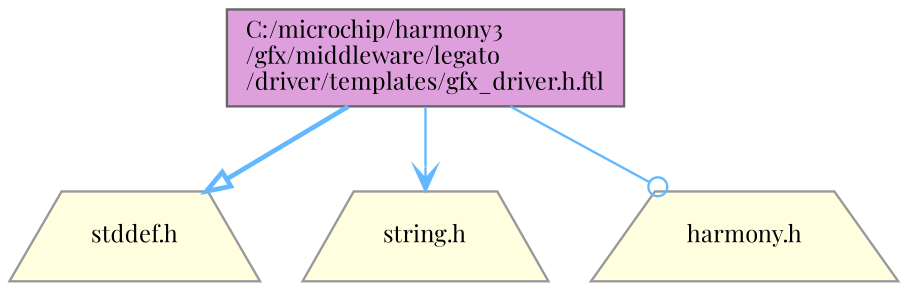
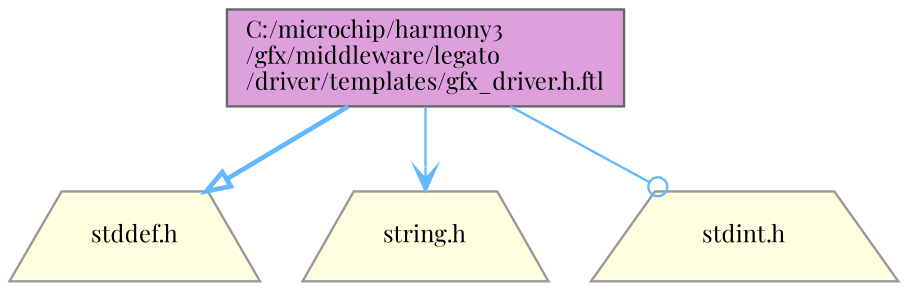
node "harmony.h": label "harmony.h" -> "stdint.h"
